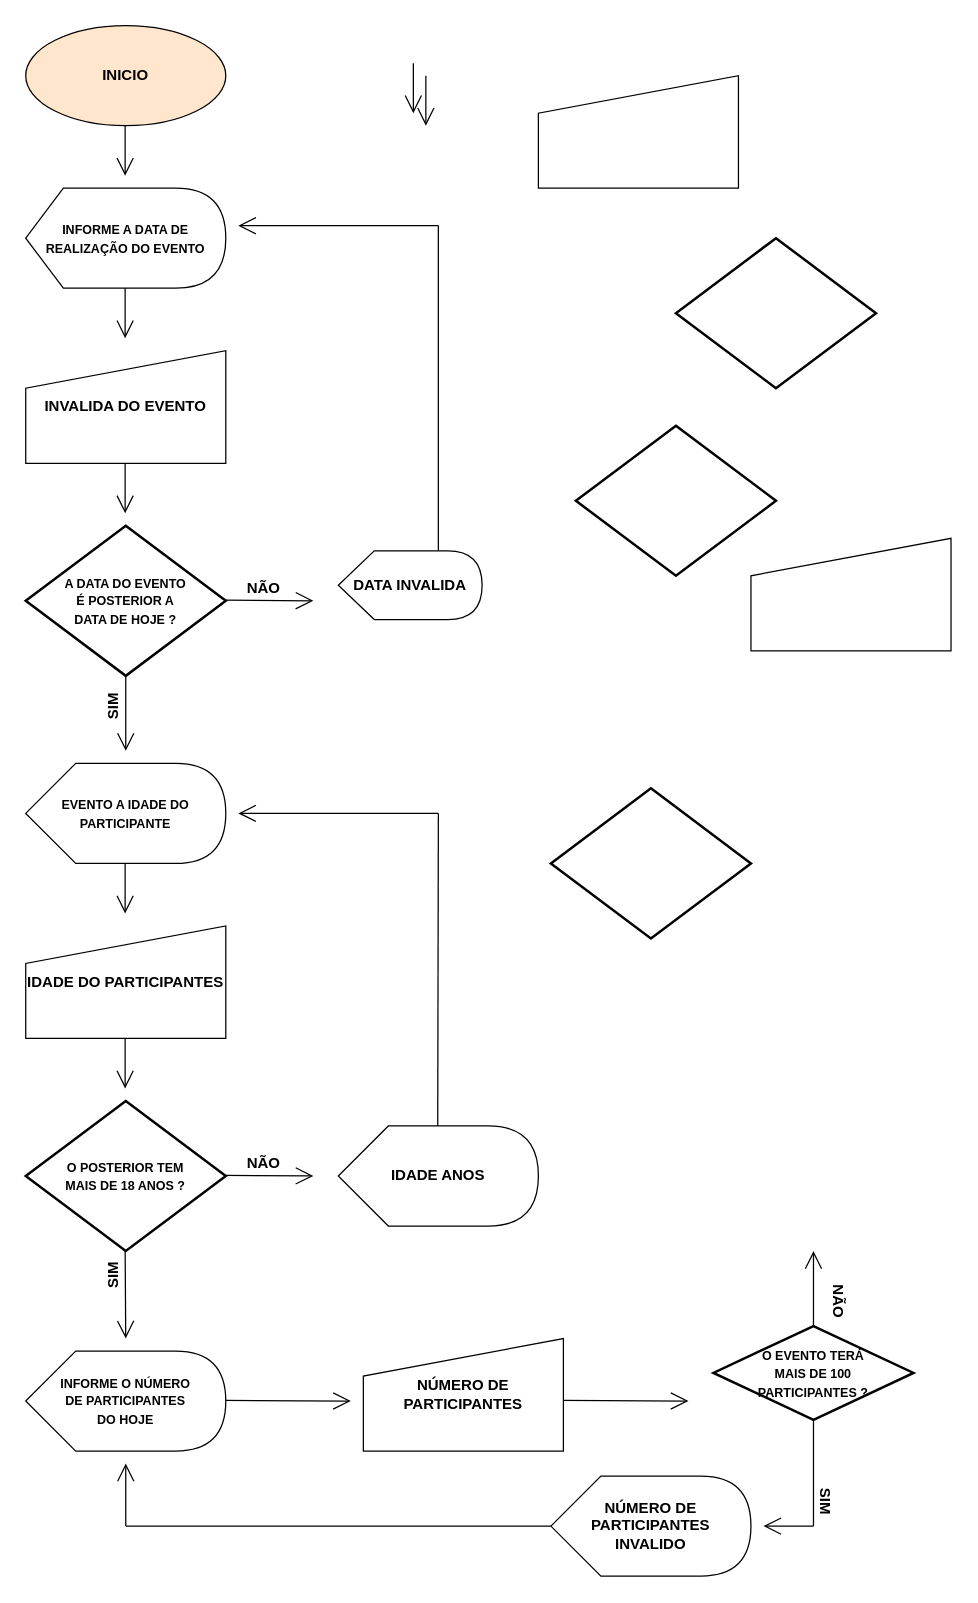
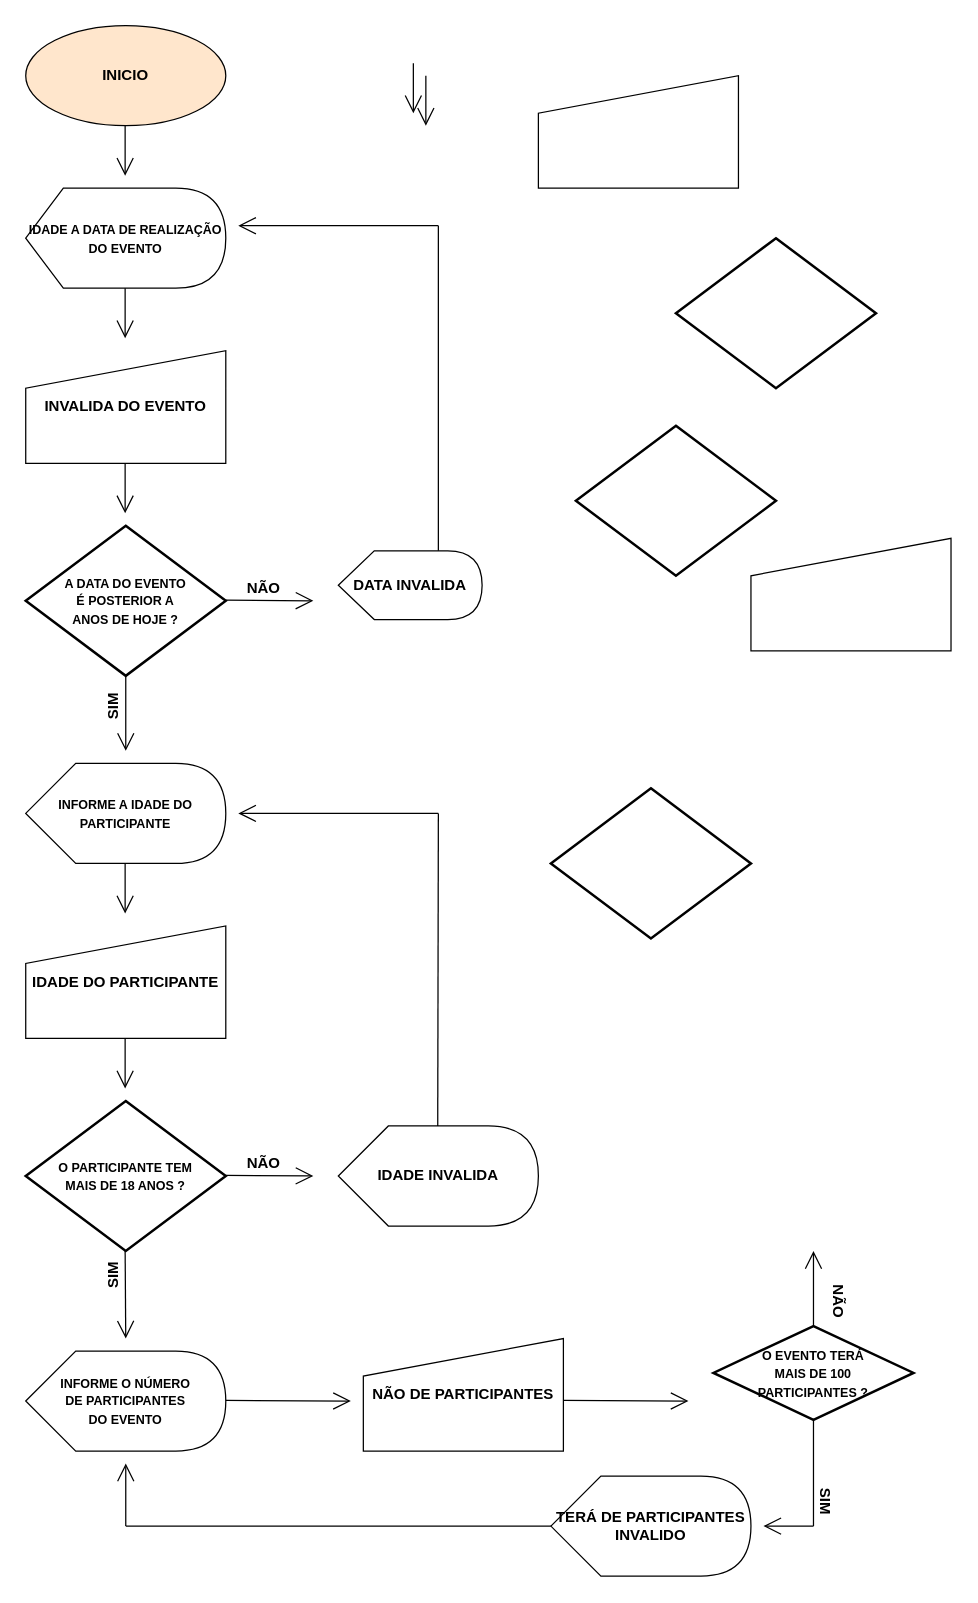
node "INFORME A DATA DE REALIZAÇÃO DO EVENTO": label "INFORME A DATA DE REALIZAÇÃO DO EVENTO" -> "IDADE A DATA DE REALIZAÇÃO DO EVENTO"
node "A DATA DO EVENTO É POSTERIOR A DATA DE HOJE ?": label "A DATA DO EVENTO É POSTERIOR A DATA DE HOJE ?" -> "A DATA DO EVENTO É POSTERIOR A ANOS DE HOJE ?"
node "EVENTO A IDADE DO PARTICIPANTE": label "EVENTO A IDADE DO PARTICIPANTE" -> "INFORME A IDADE DO PARTICIPANTE"
node "IDADE DO PARTICIPANTES": label "IDADE DO PARTICIPANTES" -> "IDADE DO PARTICIPANTE"
node "O POSTERIOR TEM MAIS DE 18 ANOS ?": label "O POSTERIOR TEM MAIS DE 18 ANOS ?" -> "O PARTICIPANTE TEM MAIS DE 18 ANOS ?"
node "IDADE ANOS": label "IDADE ANOS" -> "IDADE INVALIDA"
node "NÚMERO DE PARTICIPANTES": label "NÚMERO DE PARTICIPANTES" -> "NÃO DE PARTICIPANTES"
node "INFORME O NÚMERO DE PARTICIPANTES DO HOJE": label "INFORME O NÚMERO DE PARTICIPANTES DO HOJE" -> "INFORME O NÚMERO DE PARTICIPANTES DO EVENTO"
node "NÚMERO DE PARTICIPANTES INVALIDO": label "NÚMERO DE PARTICIPANTES INVALIDO" -> "TERÁ DE PARTICIPANTES INVALIDO"
